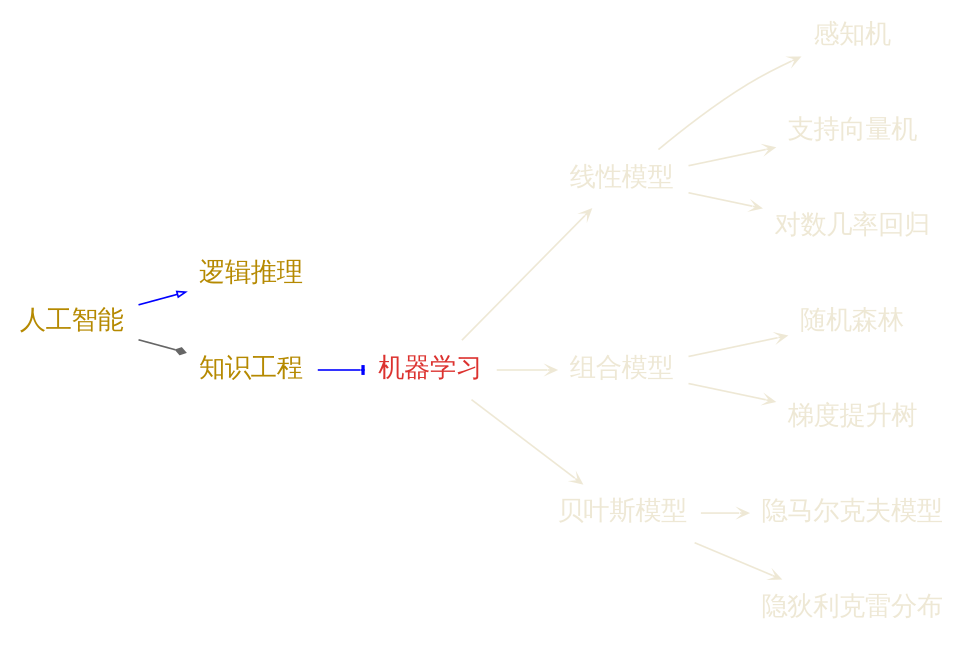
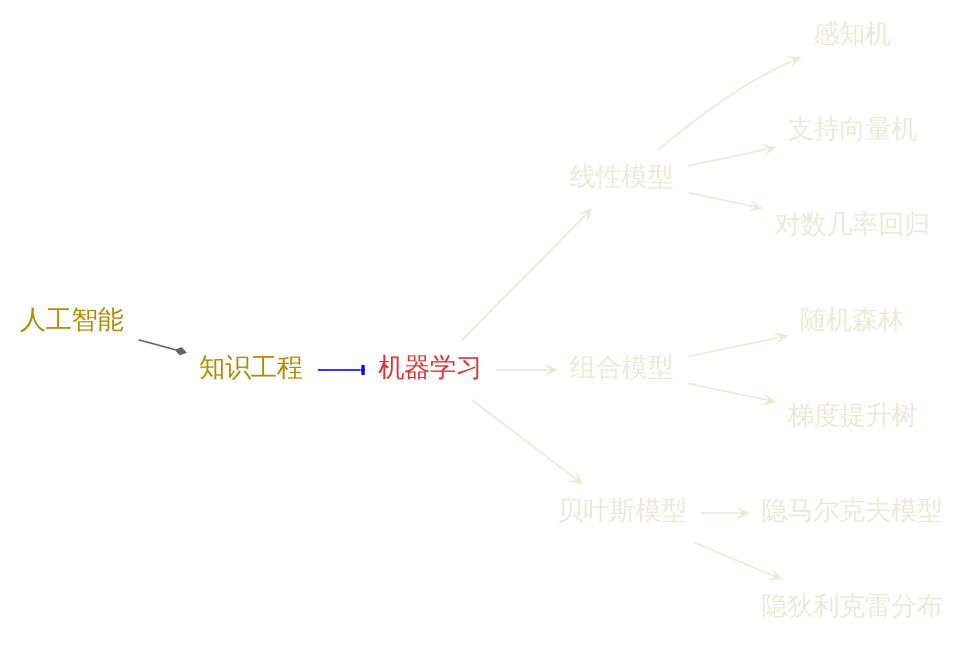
node "逻辑推理": removed
